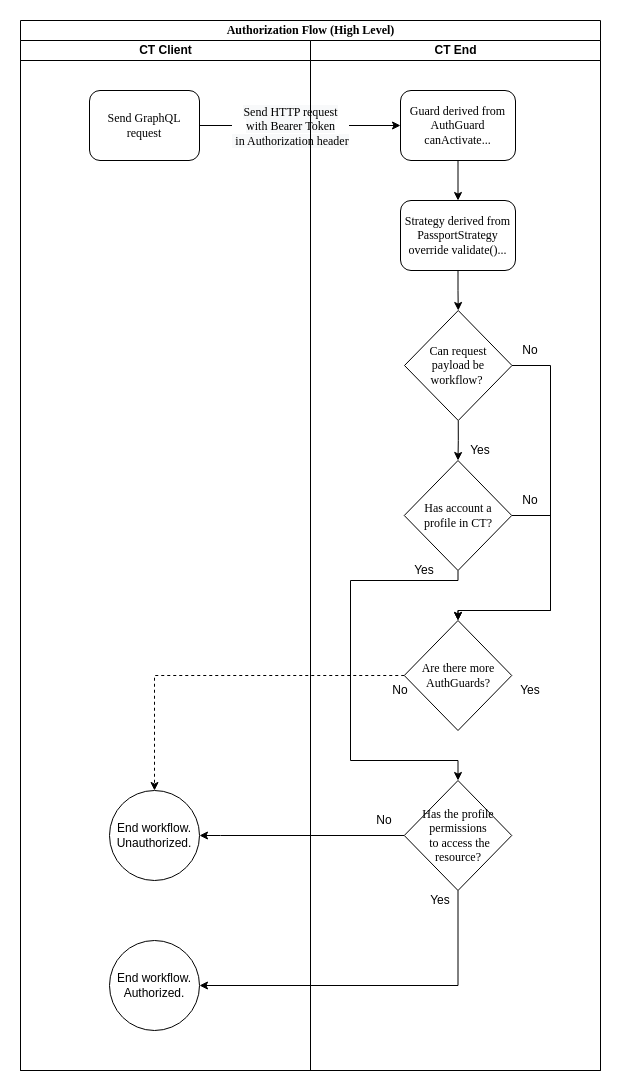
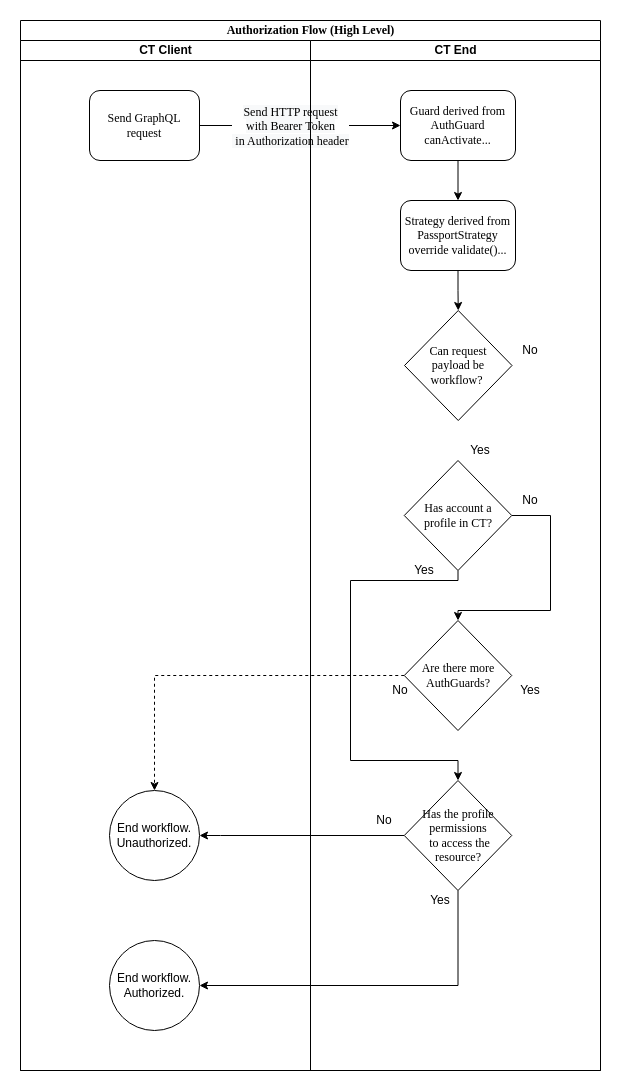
edge "Can request payload be workflow?" -> "Are there more AuthGuards?": removed
edge "Can request payload be workflow?" -> "Has account a profile in CT?": removed
